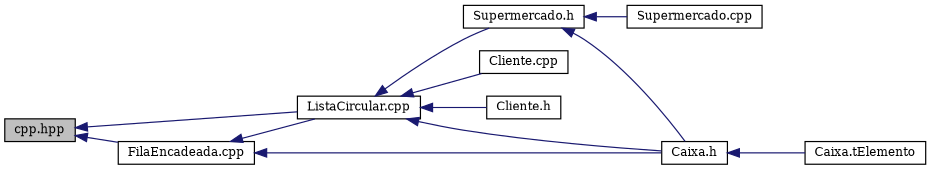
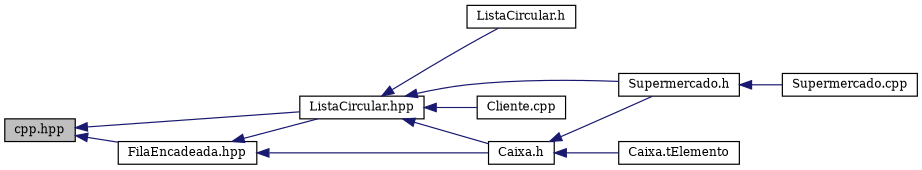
edge "Caixa.h" -> "Supermercado.h": reversed
node "ListaCircular.cpp": label "ListaCircular.cpp" -> "ListaCircular.hpp"
node "Cliente.h": label "Cliente.h" -> "ListaCircular.h"
node "FilaEncadeada.cpp": label "FilaEncadeada.cpp" -> "FilaEncadeada.hpp"
